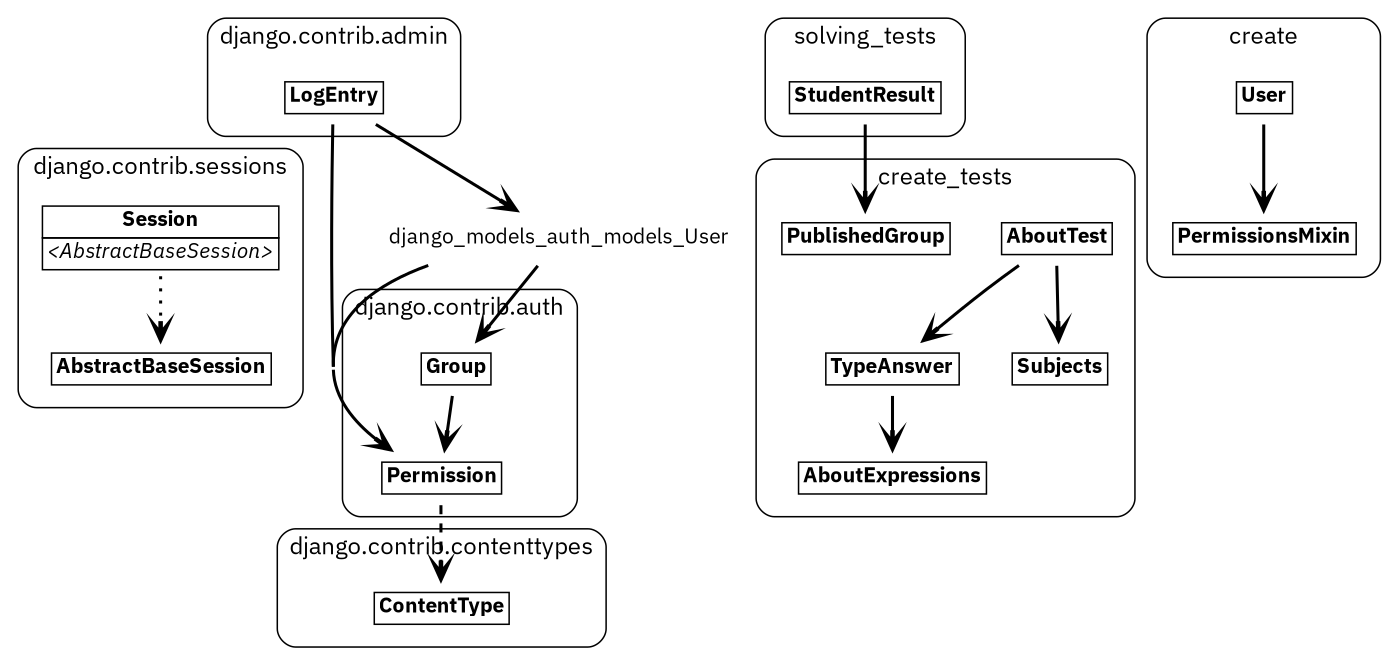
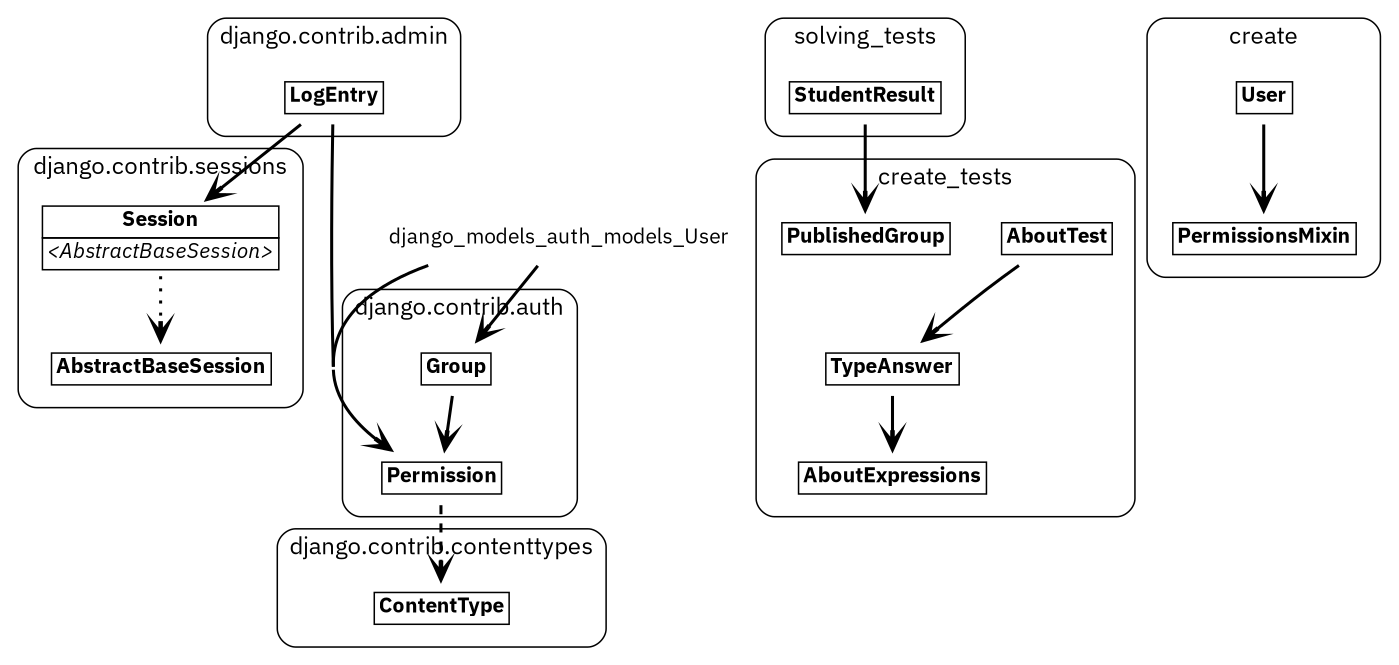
edge "LogEntry" -> "django_models_auth_models_User": now "LogEntry" -> "Session"
node "Subjects": removed
